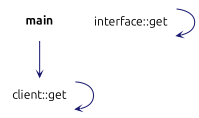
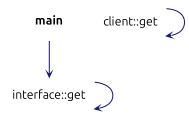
edge "main" -> "client::get": now "main" -> "interface::get"
